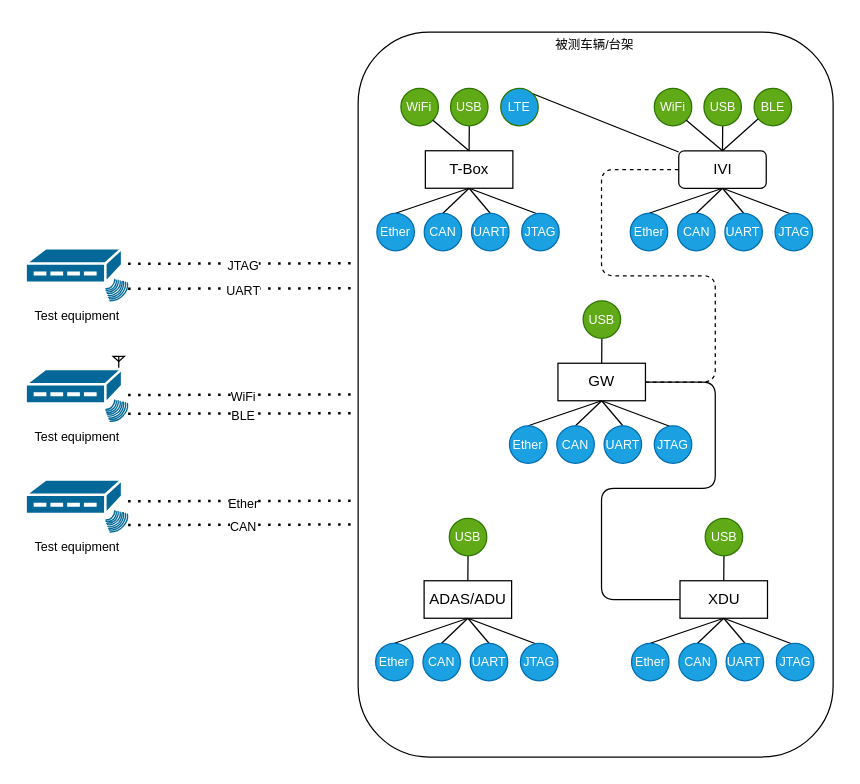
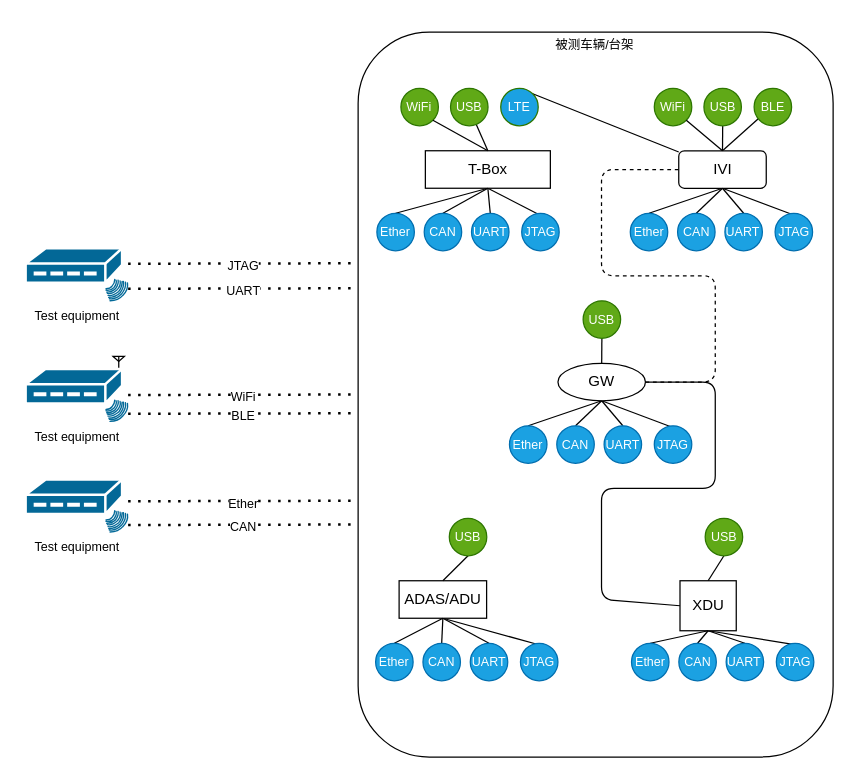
node "T-Box": size 88x38 -> 125x38
node "GW": shape rectangle -> ellipse
node "ADAS/ADU": moved (468, 599) -> (443, 599)
node "XDU": size 88x38 -> 56x50
